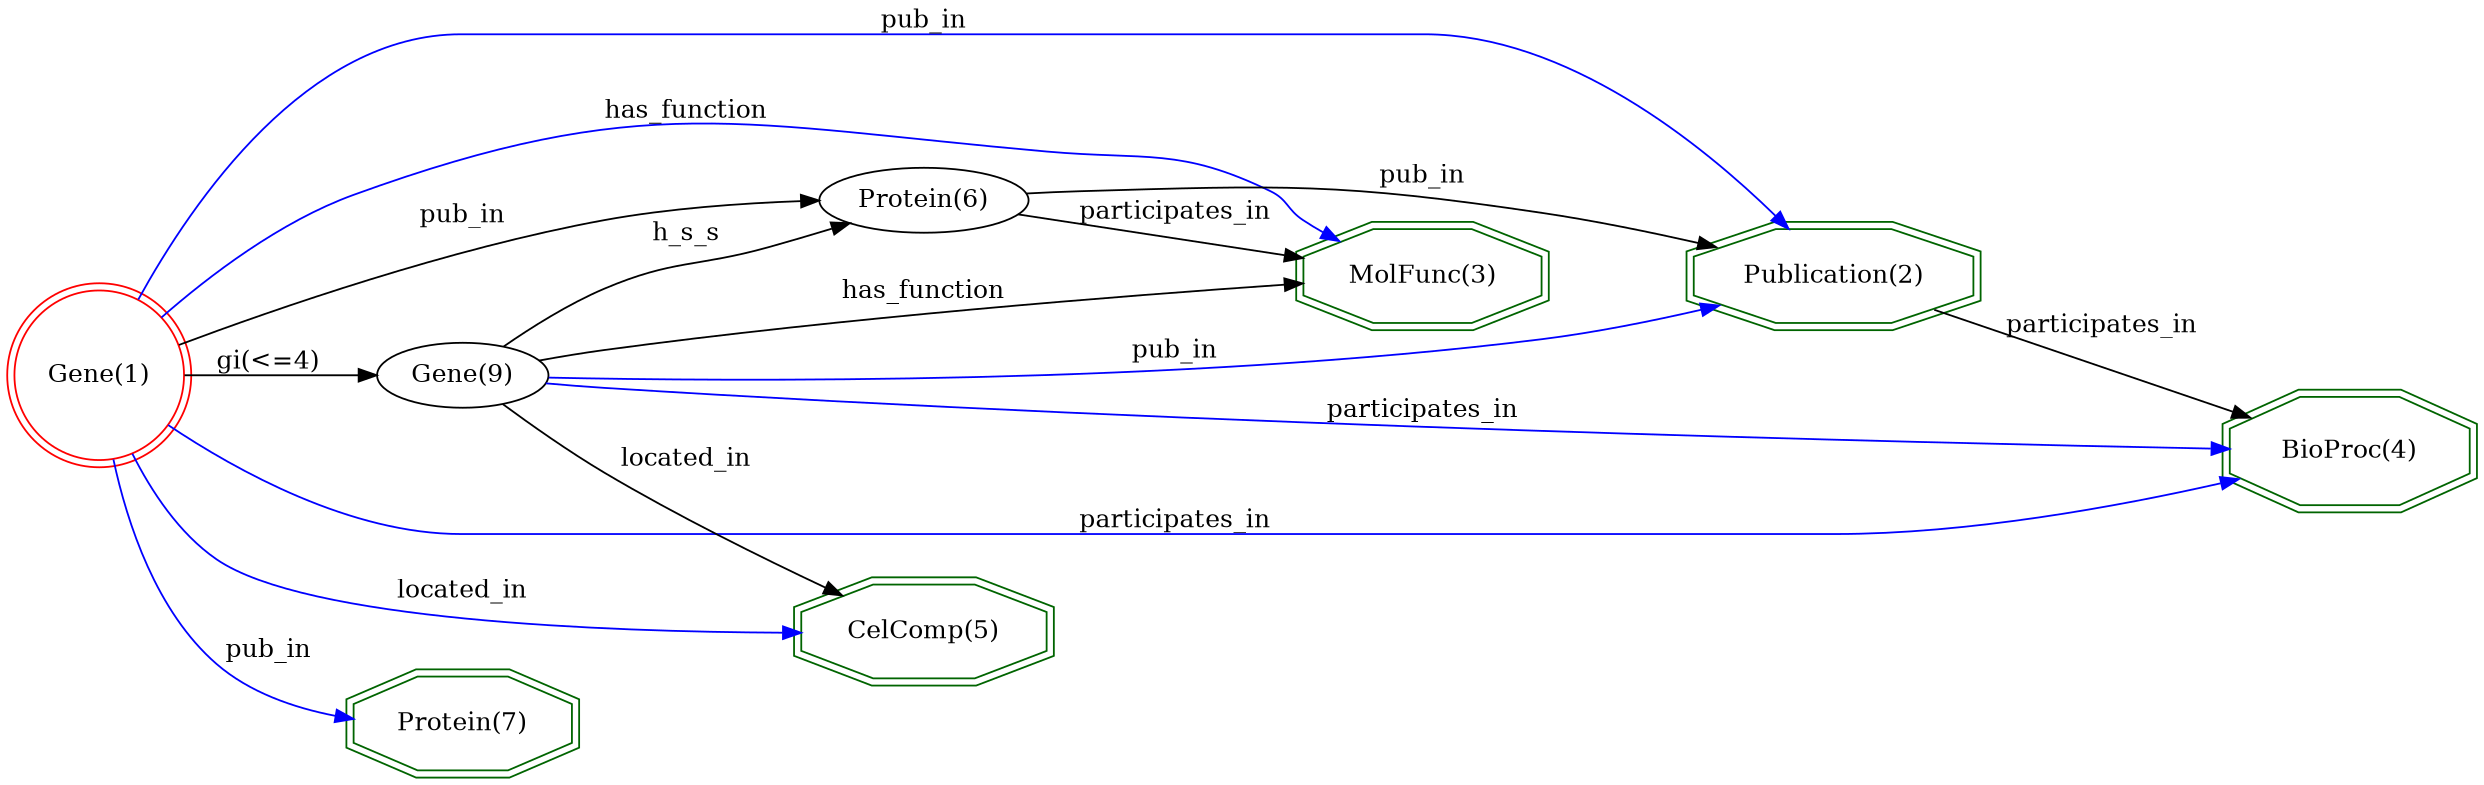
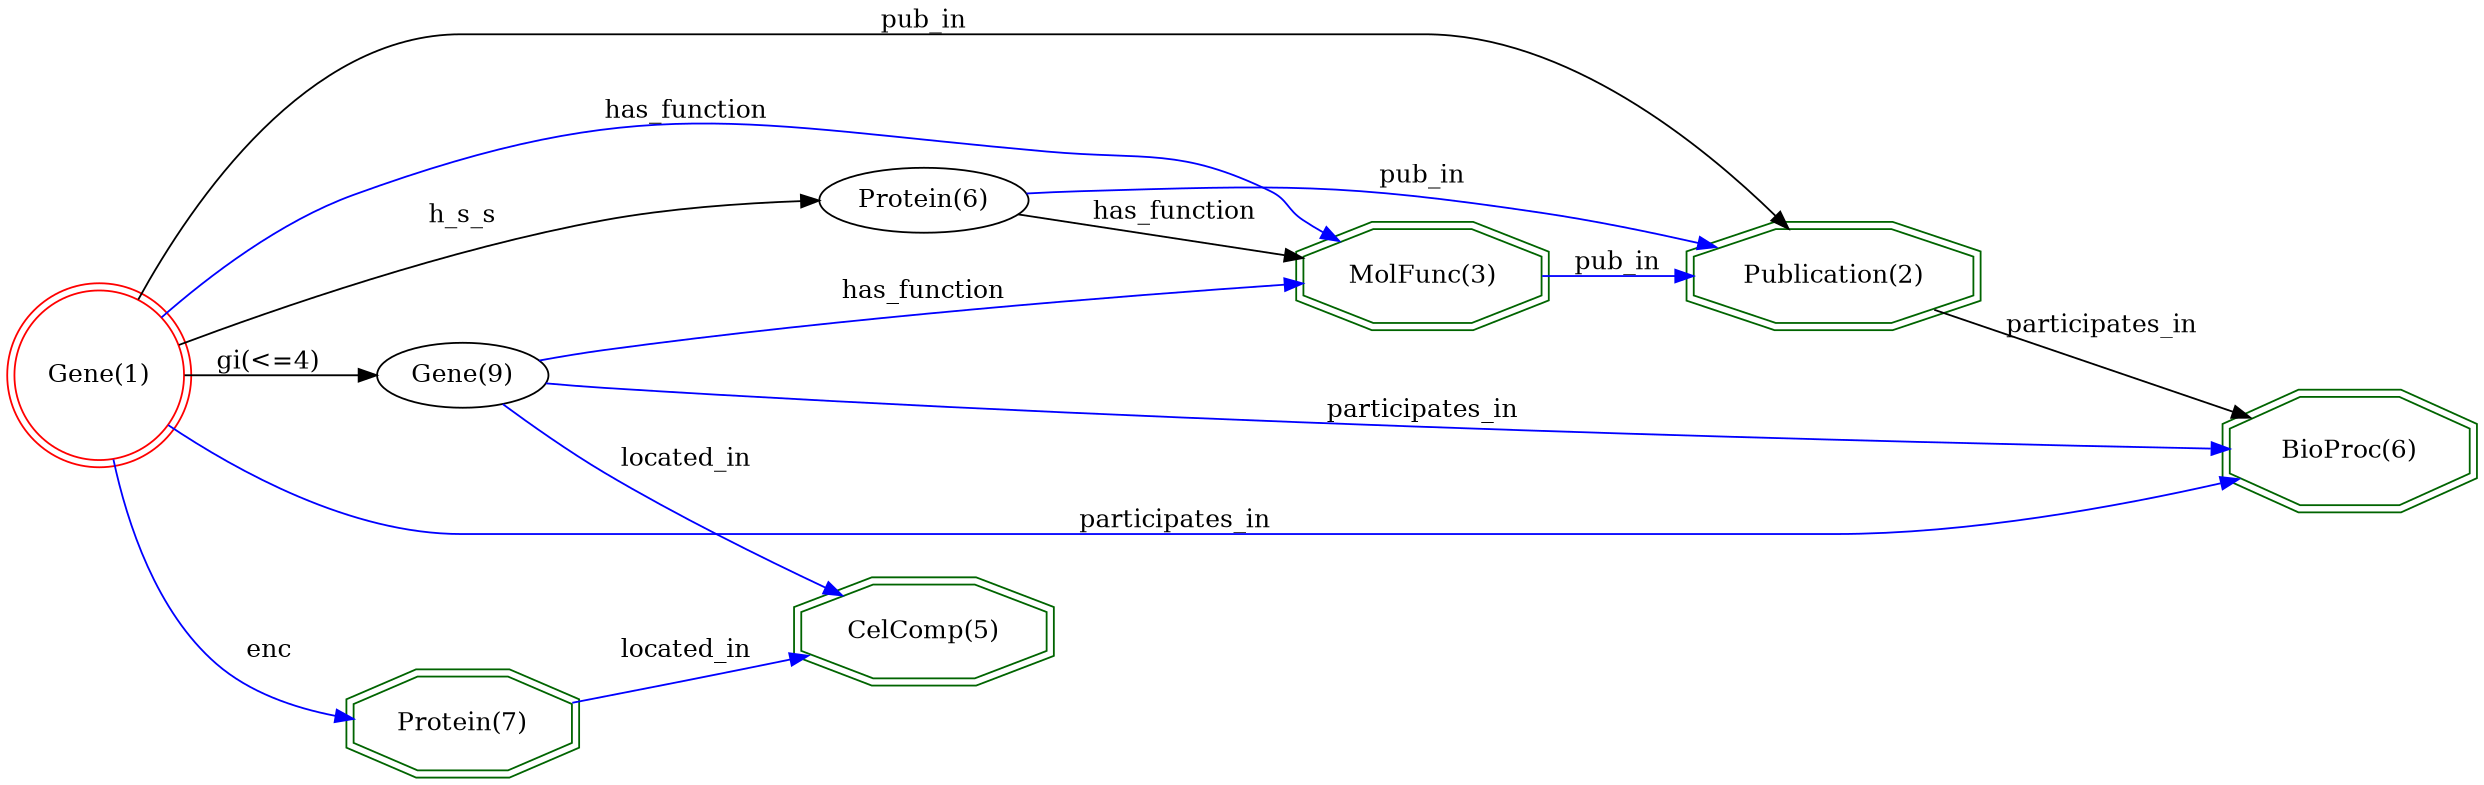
edge "Gene(1)" -> "Publication(2)": color blue -> black
edge "Protein(6)" -> "Publication(2)": color black -> blue
edge "Protein(6)" -> "MolFunc(3)": label "participates_in" -> "has_function"
edge "Gene(1)" -> "Protein(6)": label "pub_in" -> "h_s_s"
edge "Gene(9)" -> "Protein(6)": removed, label "h_s_s"
edge "Gene(9)" -> "MolFunc(3)": color black -> blue
edge "Gene(9)" -> "Publication(2)": now "MolFunc(3)" -> "Publication(2)"
node "BioProc(4)": label "BioProc(4)" -> "BioProc(6)"
edge "Gene(9)" -> "CelComp(5)": color black -> blue
edge "Gene(1)" -> "CelComp(5)": now "Protein(7)" -> "CelComp(5)"
edge "Gene(1)" -> "Protein(7)": label "pub_in" -> "enc"
